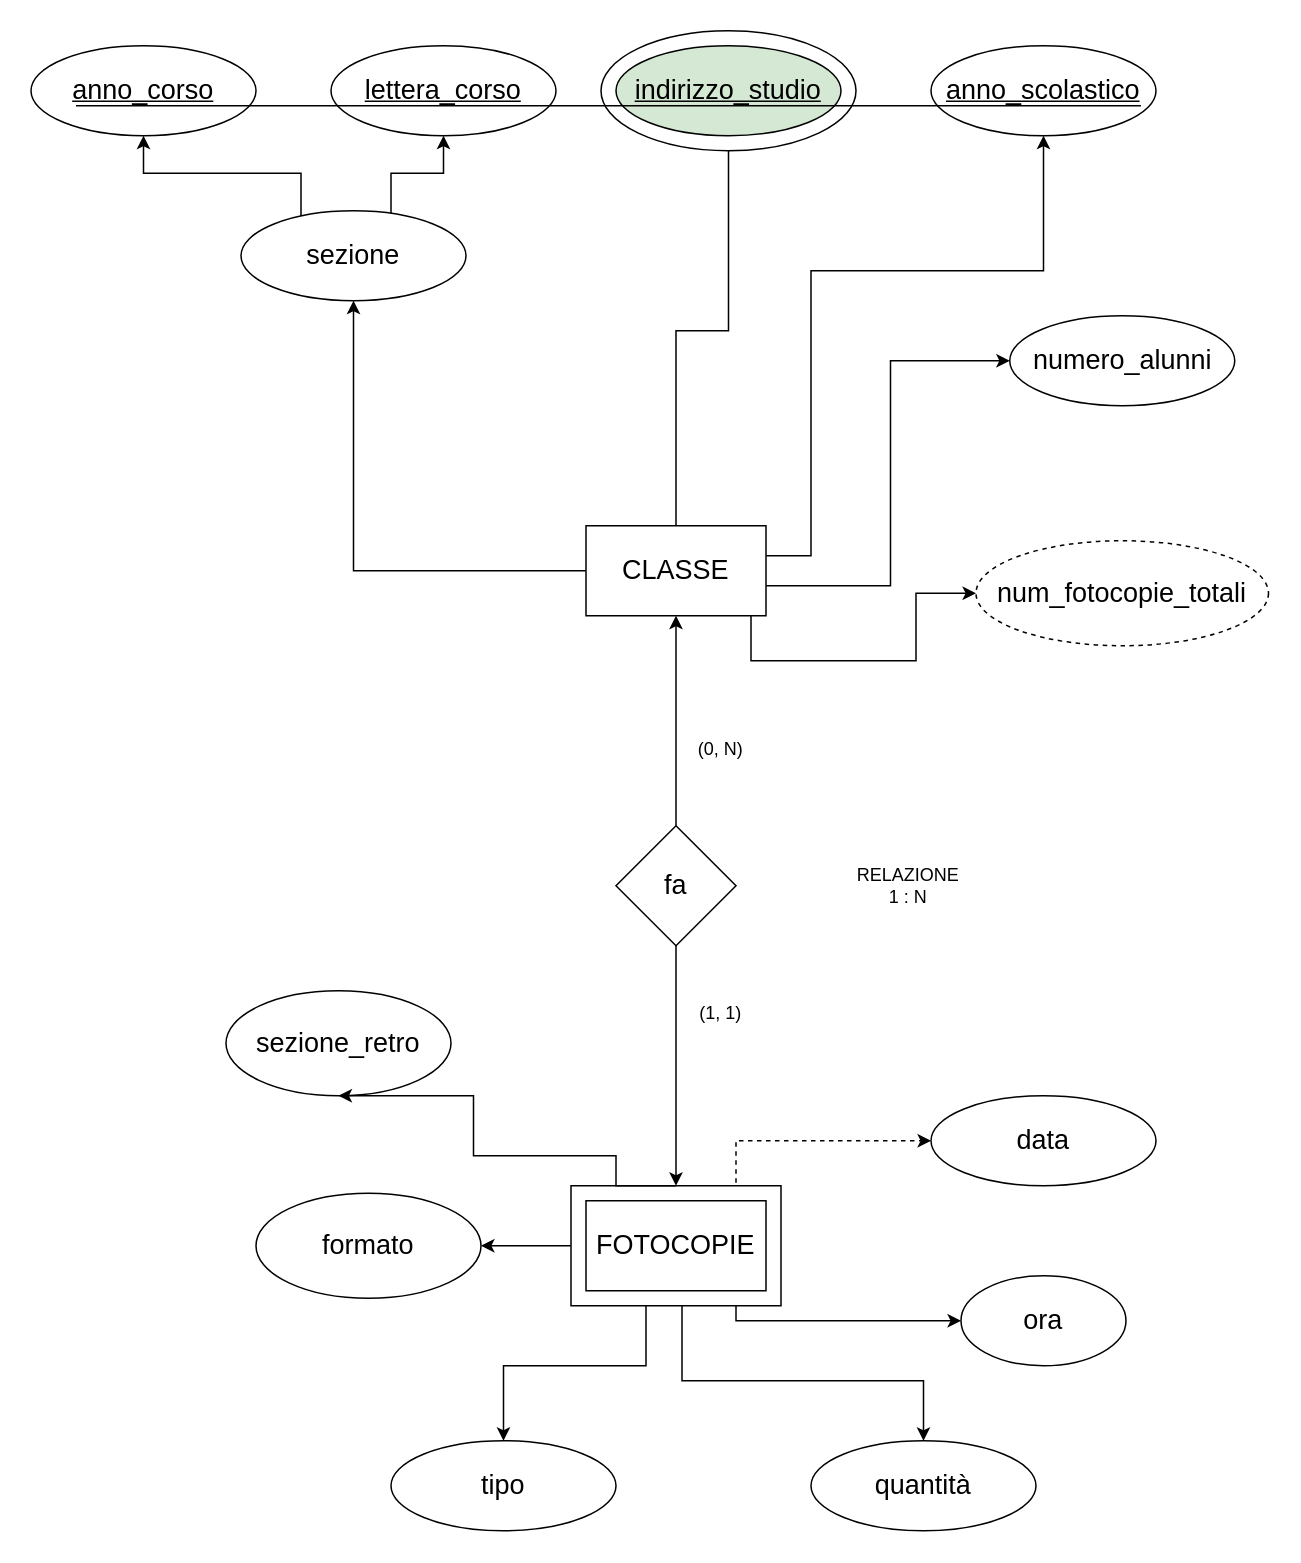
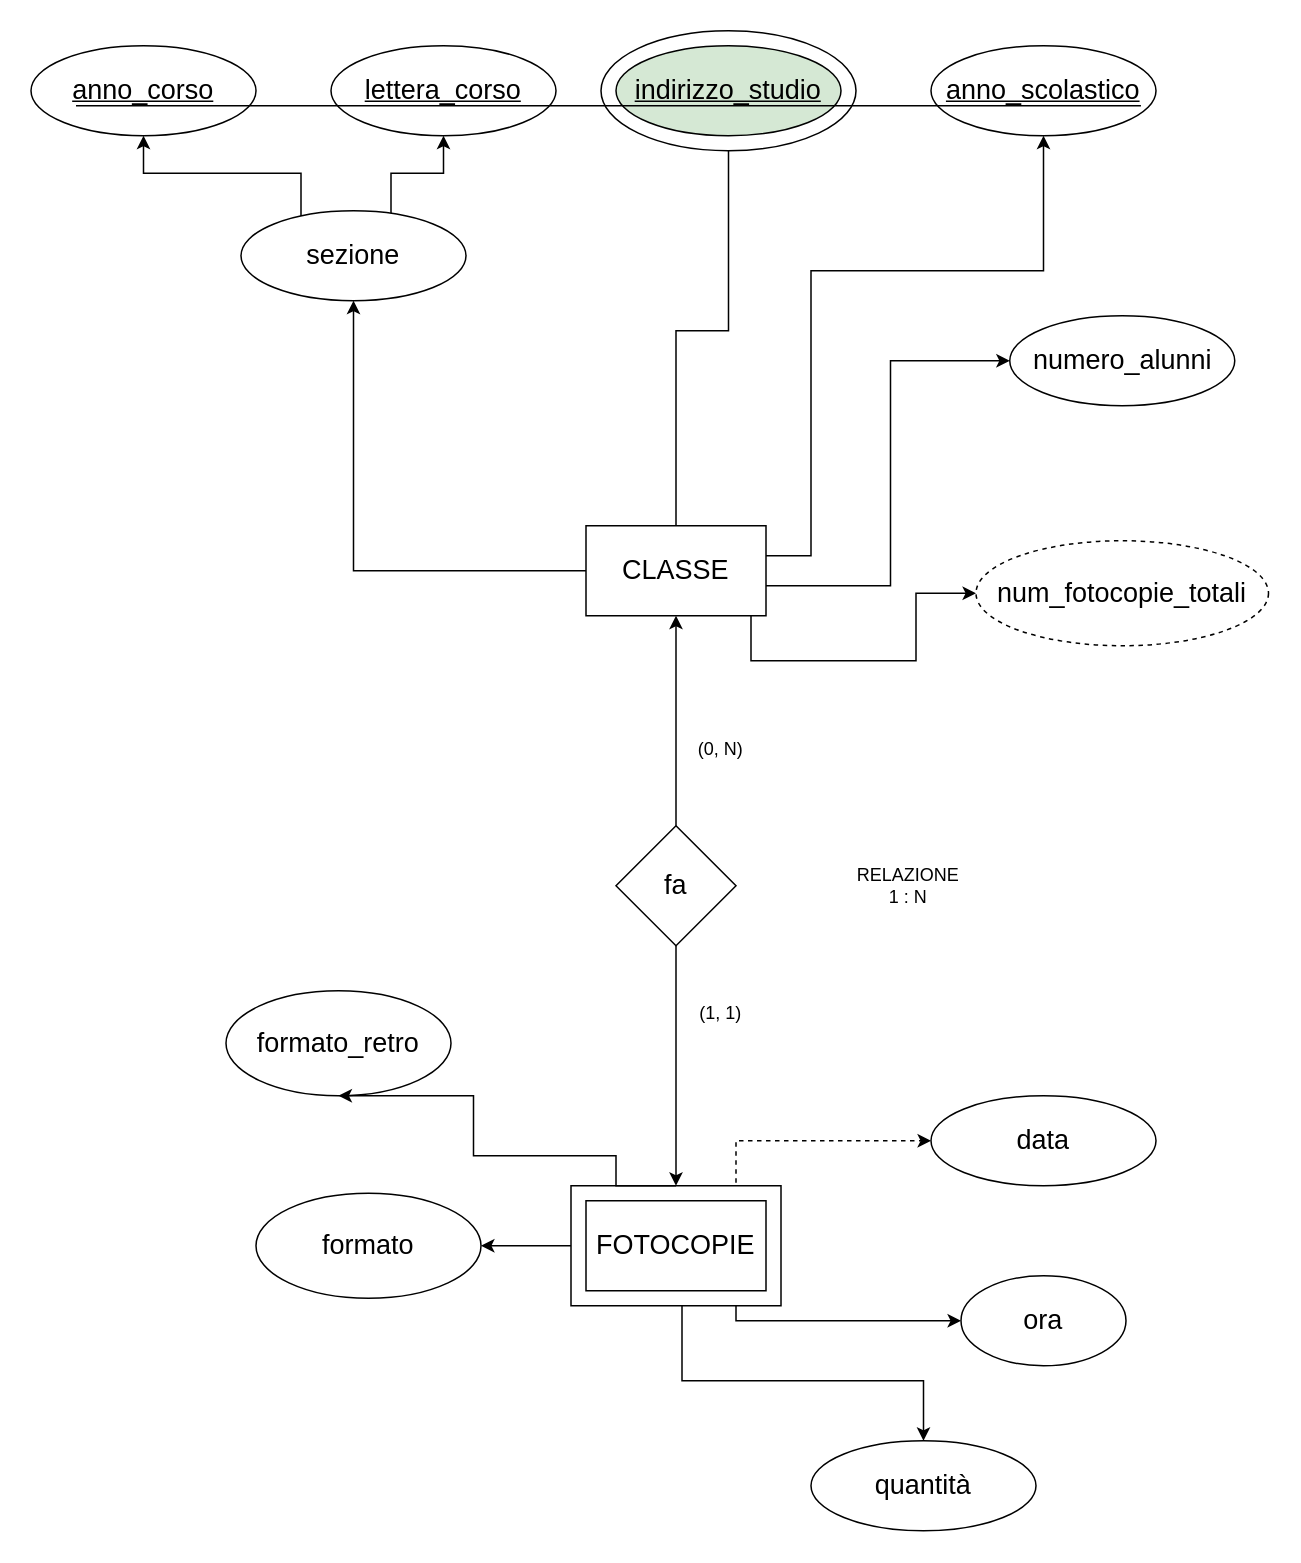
node "sezione_retro": label "sezione_retro" -> "formato_retro"
edge "FOTOCOPIE" -> "tipo": removed
node "tipo": removed
